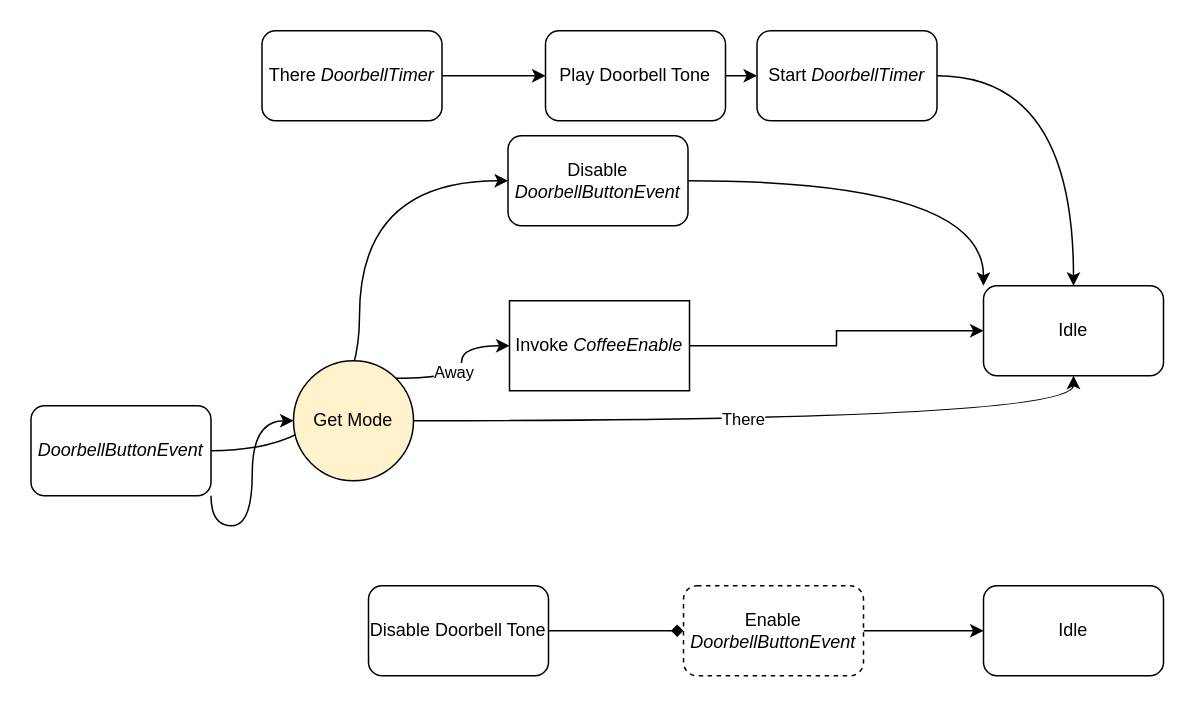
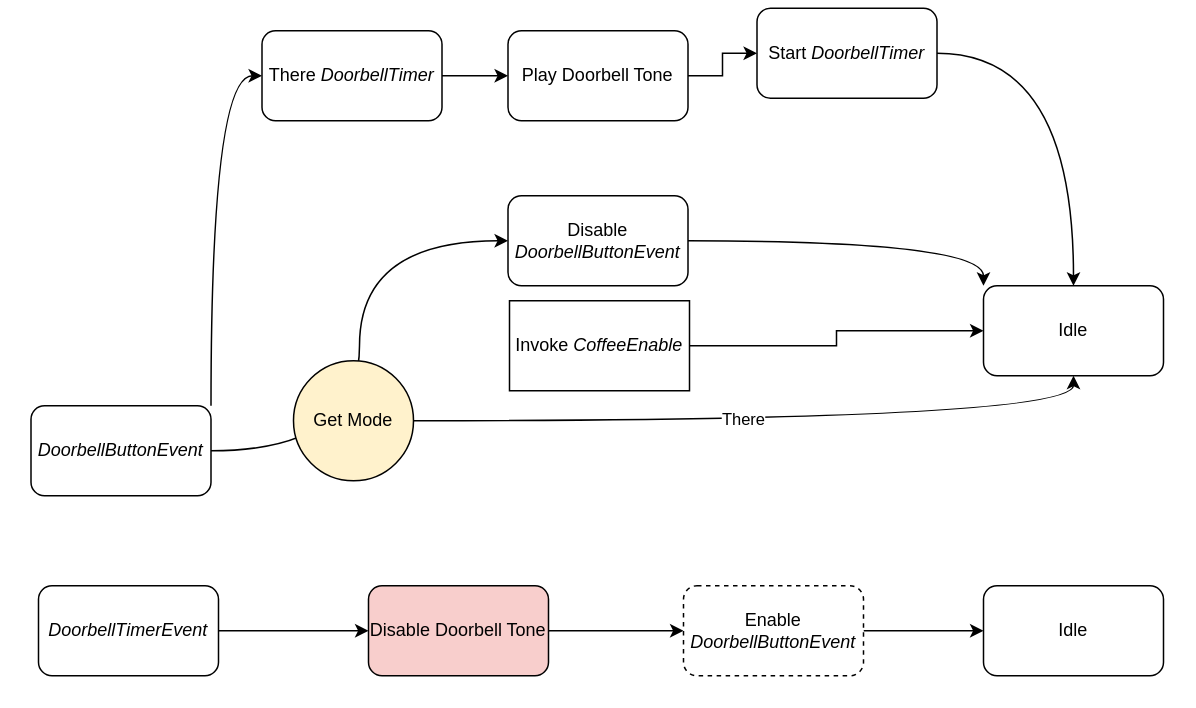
node "Play Doorbell Tone": moved (635, 76) -> (598, 76)
node "Start DoorbellTimer": moved (847, 76) -> (847, 53)
node "Disable DoorbellButtonEvent": moved (598, 181) -> (598, 241)
edge "DoorbellButtonEvent" -> "There DoorbellTimer": added
edge "Get Mode" -> "Invoke CoffeeEnable": removed, label "Away"
edge "DoorbellButtonEvent" -> "Get Mode": removed
node "DoorbellTimerEvent": added
edge "DoorbellTimerEvent" -> "Disable Doorbell Tone": added
node "Disable Doorbell Tone": fillcolor #ffffff -> #f8cecc
edge "Disable Doorbell Tone" -> "Enable DoorbellButtonEvent": arrowhead diamond -> classic
